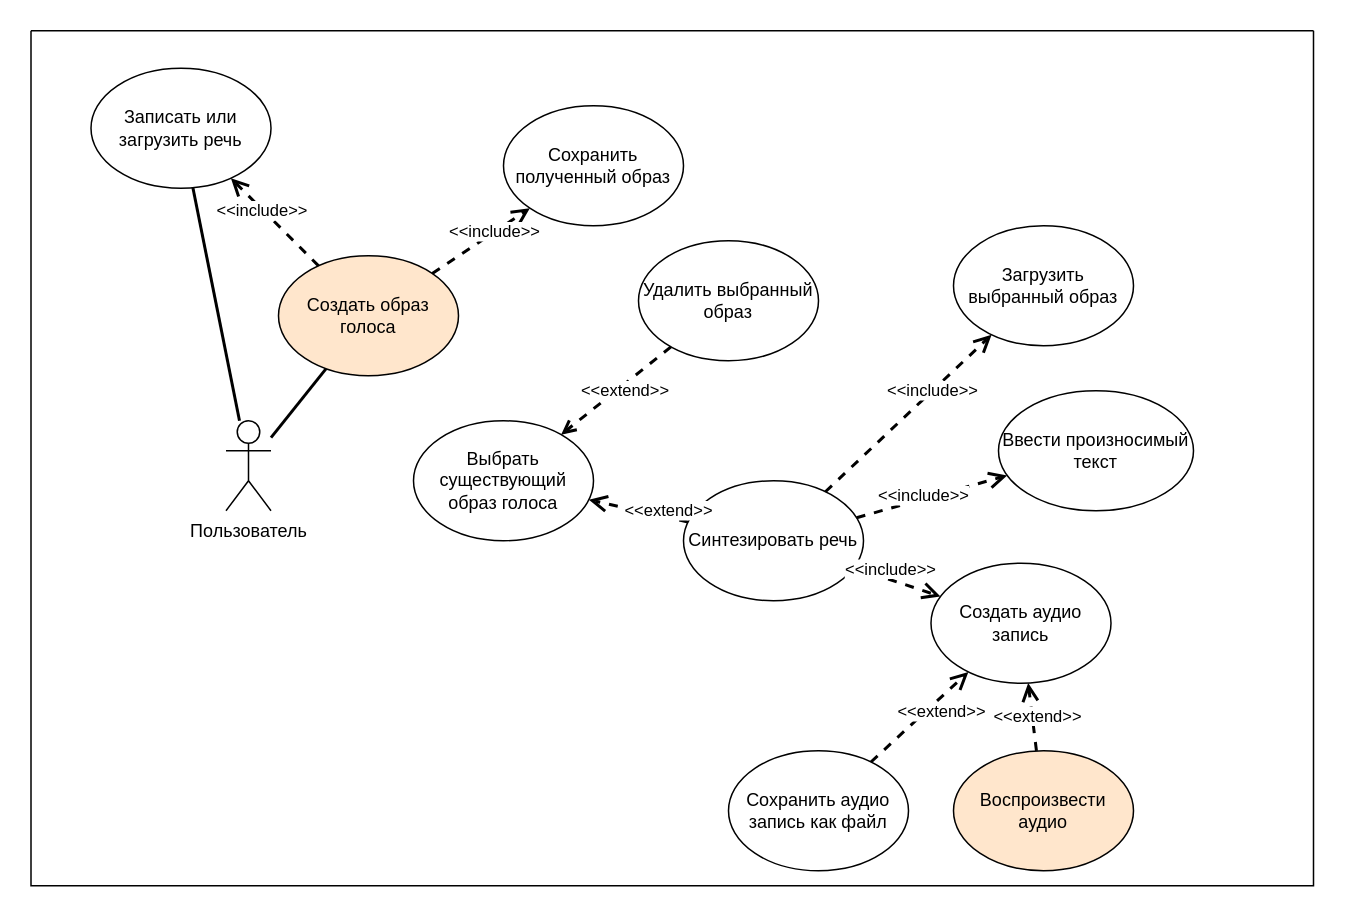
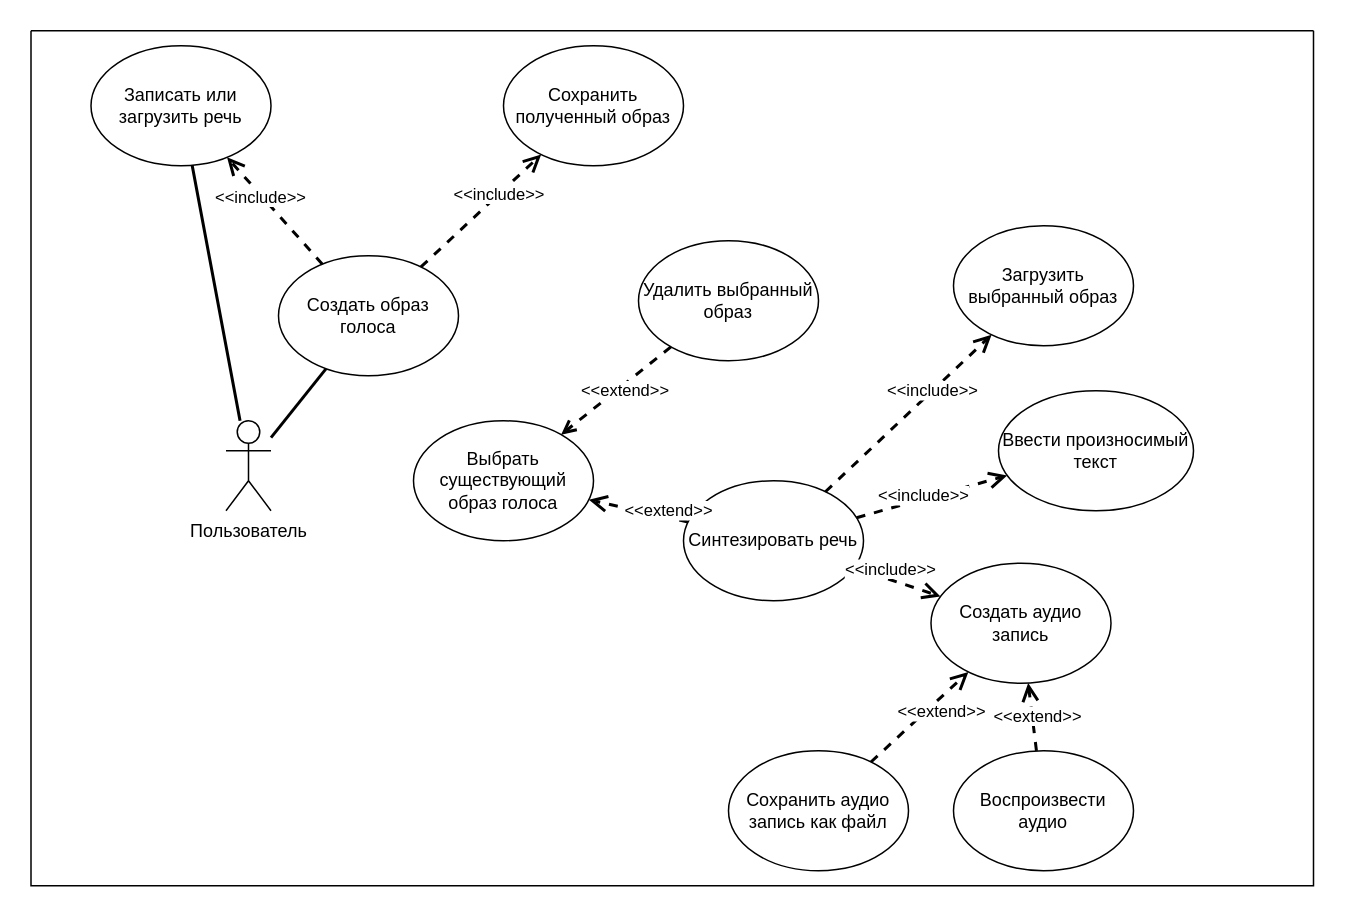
node "Записать или загрузить речь": moved (181, 128) -> (181, 106)
node "Сохранить полученный образ": moved (593, 166) -> (593, 106)
node "Создать образ голоса": fillcolor #ffe6cc -> #ffffff
node "Воспроизвести аудио": fillcolor #ffe6cc -> #ffffff
